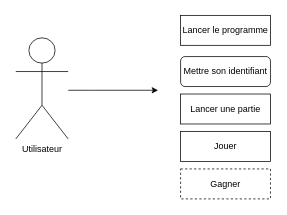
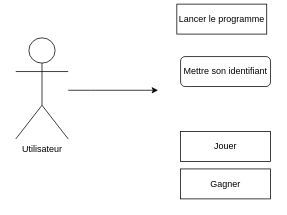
node "Lancer le programme": moved (225, 30) -> (222, 19)
node "Lancer une partie": removed
node "Gagner": style dashed -> solid
